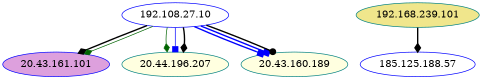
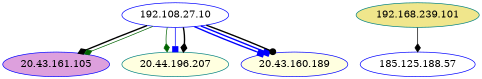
edge "192.168.239.101" -> "185.125.188.57": style bold -> solid
node "20.43.161.101": label "20.43.161.101" -> "20.43.161.105"
node "20.43.160.189": color teal -> blue
